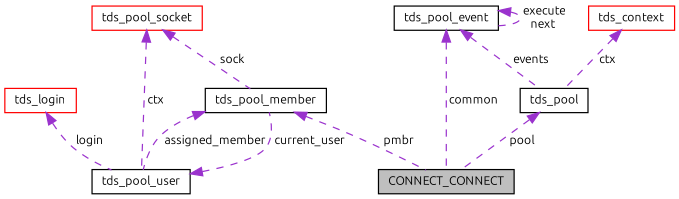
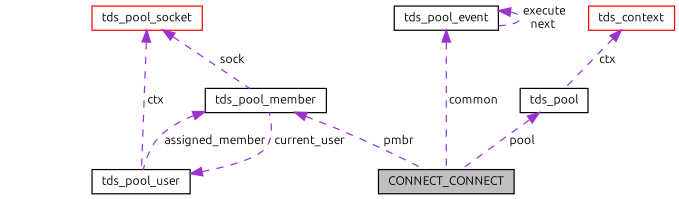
edge "tds_pool" -> "tds_pool_event": removed, label "events"
node "tds_login": removed
